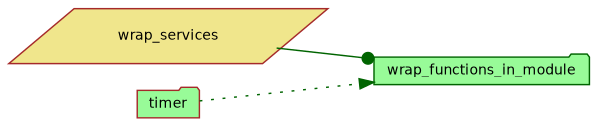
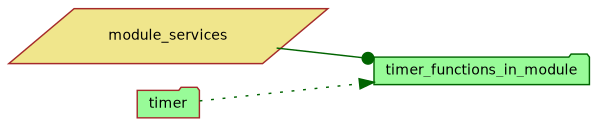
node "wrap_services": label "wrap_services" -> "module_services"
node "wrap_functions_in_module": label "wrap_functions_in_module" -> "timer_functions_in_module"
